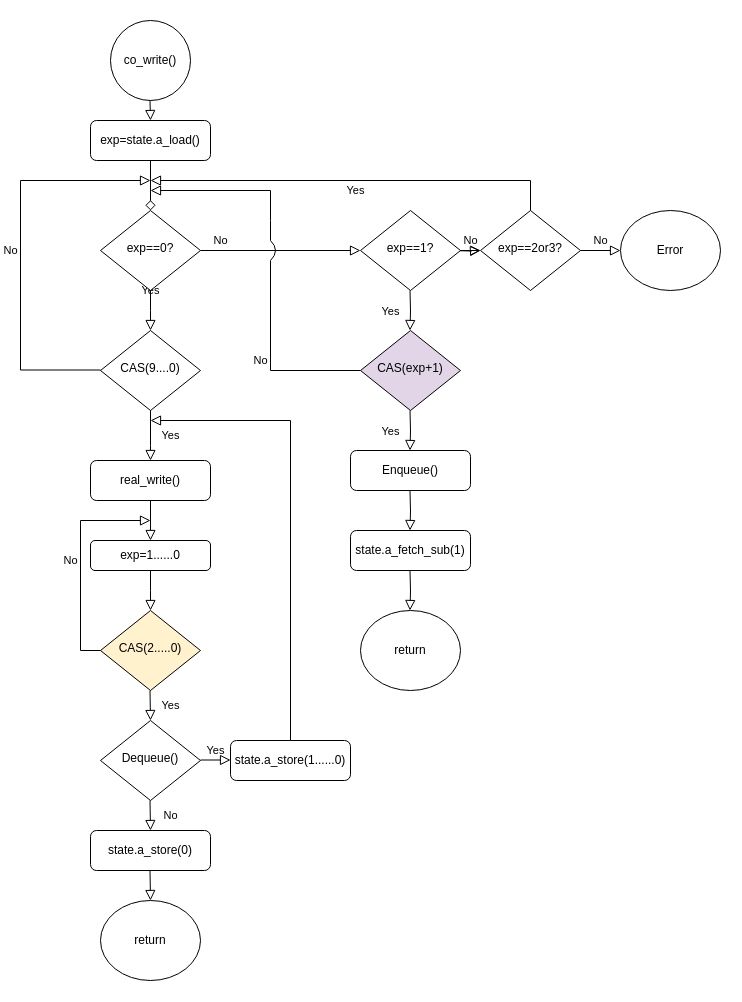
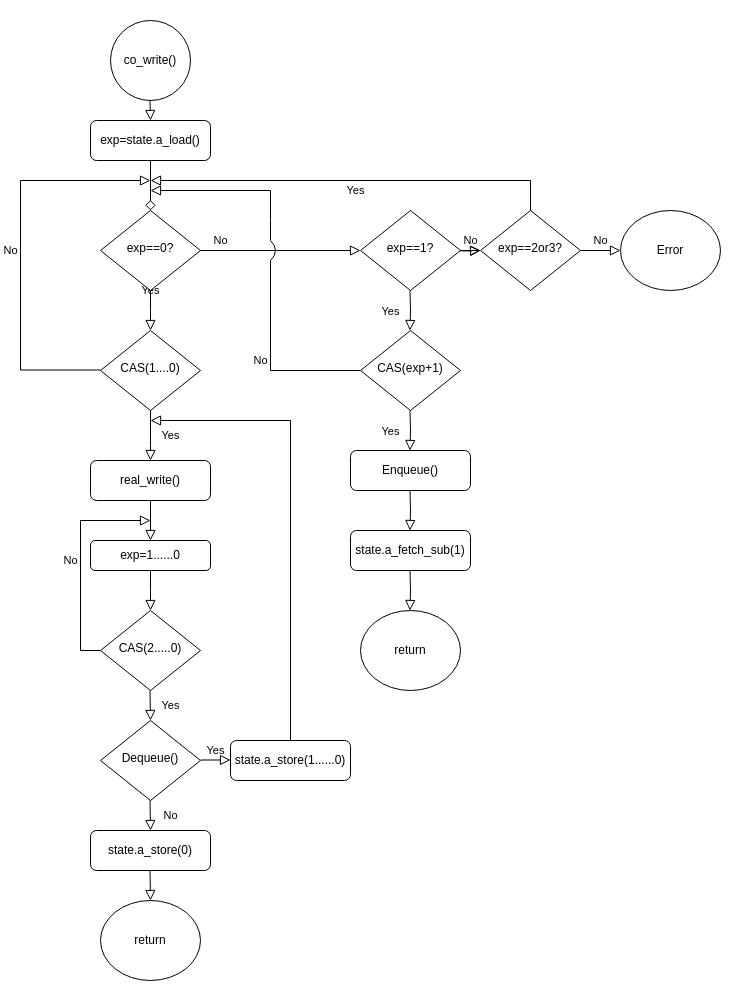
node "CAS(9....0)": label "CAS(9....0)" -> "CAS(1....0)"
node "CAS(exp+1)": fillcolor #e1d5e7 -> #ffffff
node "CAS(2.....0)": fillcolor #fff2cc -> #ffffff
